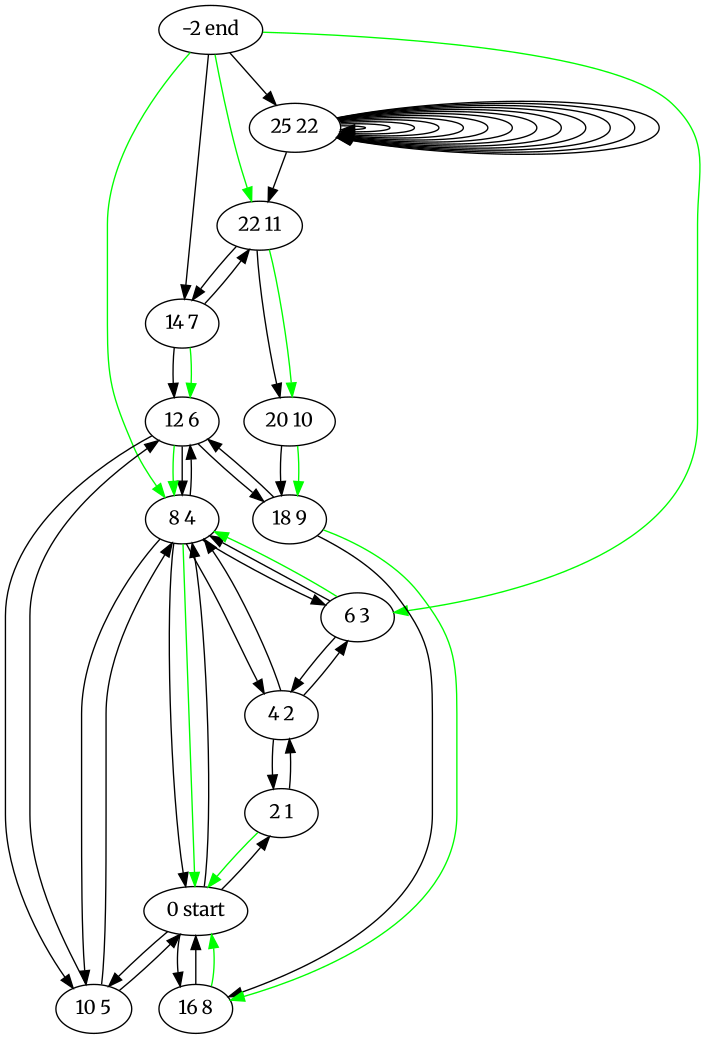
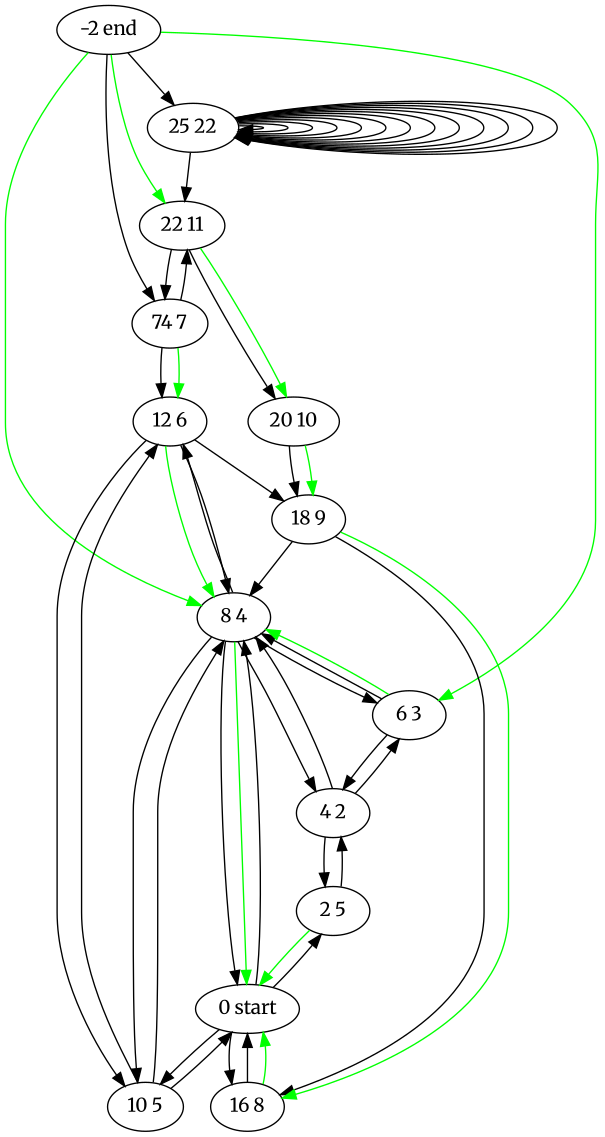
node "14 7": label "14 7" -> "74 7"
edge "18 9" -> "12 6": now "18 9" -> "8 4"
node "2 1": label "2 1" -> "2 5"
